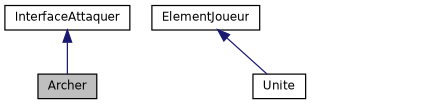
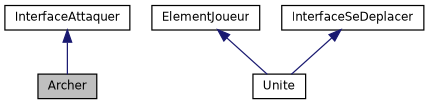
node "InterfaceSeDeplacer": added
